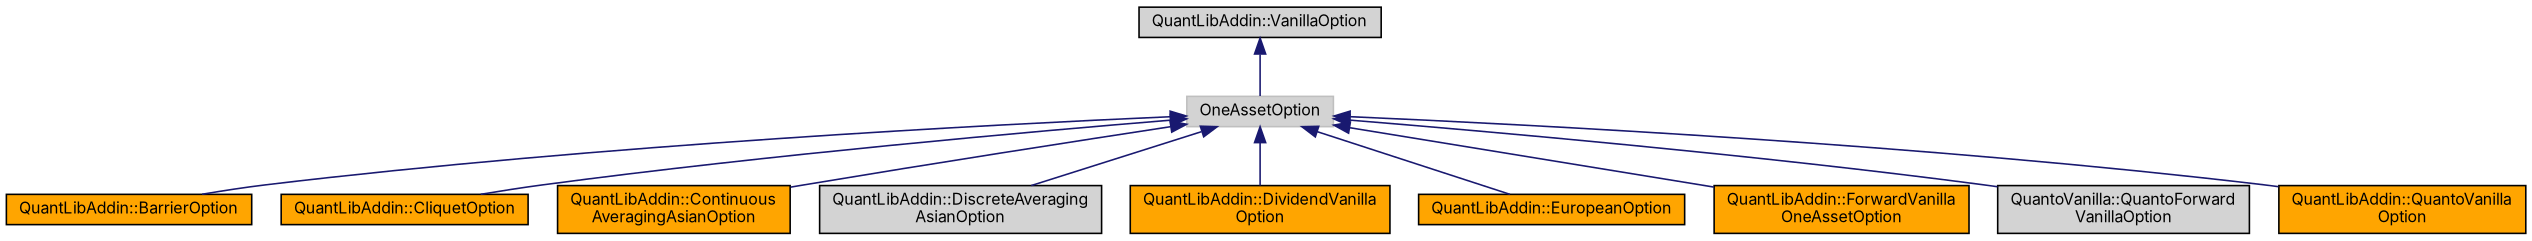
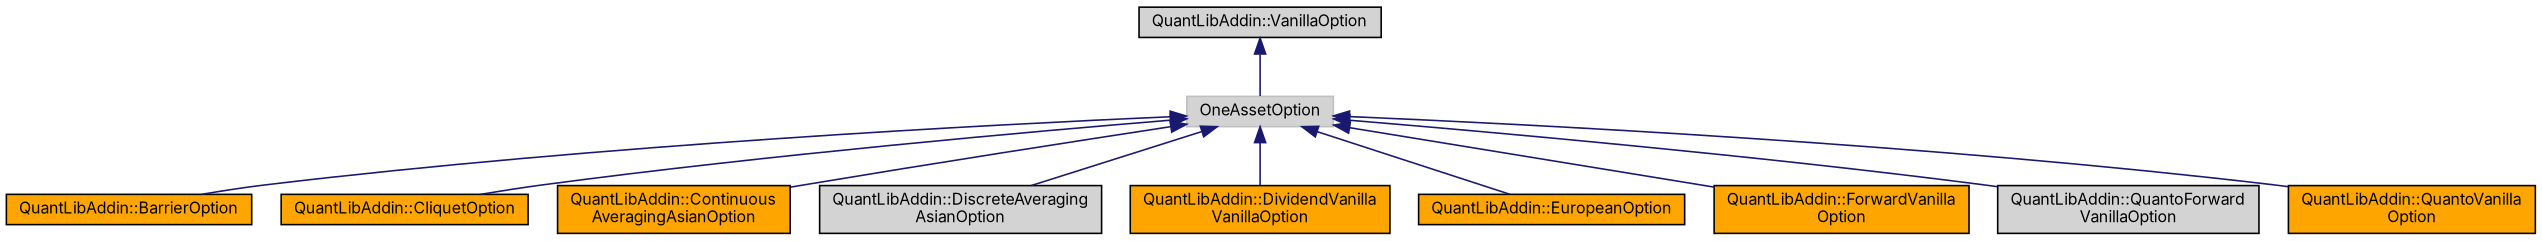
node "QuantLibAddin::DividendVanilla Option": label "QuantLibAddin::DividendVanilla Option" -> "QuantLibAddin::DividendVanilla VanillaOption"
node "QuantLibAddin::ForwardVanilla OneAssetOption": label "QuantLibAddin::ForwardVanilla OneAssetOption" -> "QuantLibAddin::ForwardVanilla Option"
node "QuantoVanilla::QuantoForward VanillaOption": label "QuantoVanilla::QuantoForward VanillaOption" -> "QuantLibAddin::QuantoForward VanillaOption"
